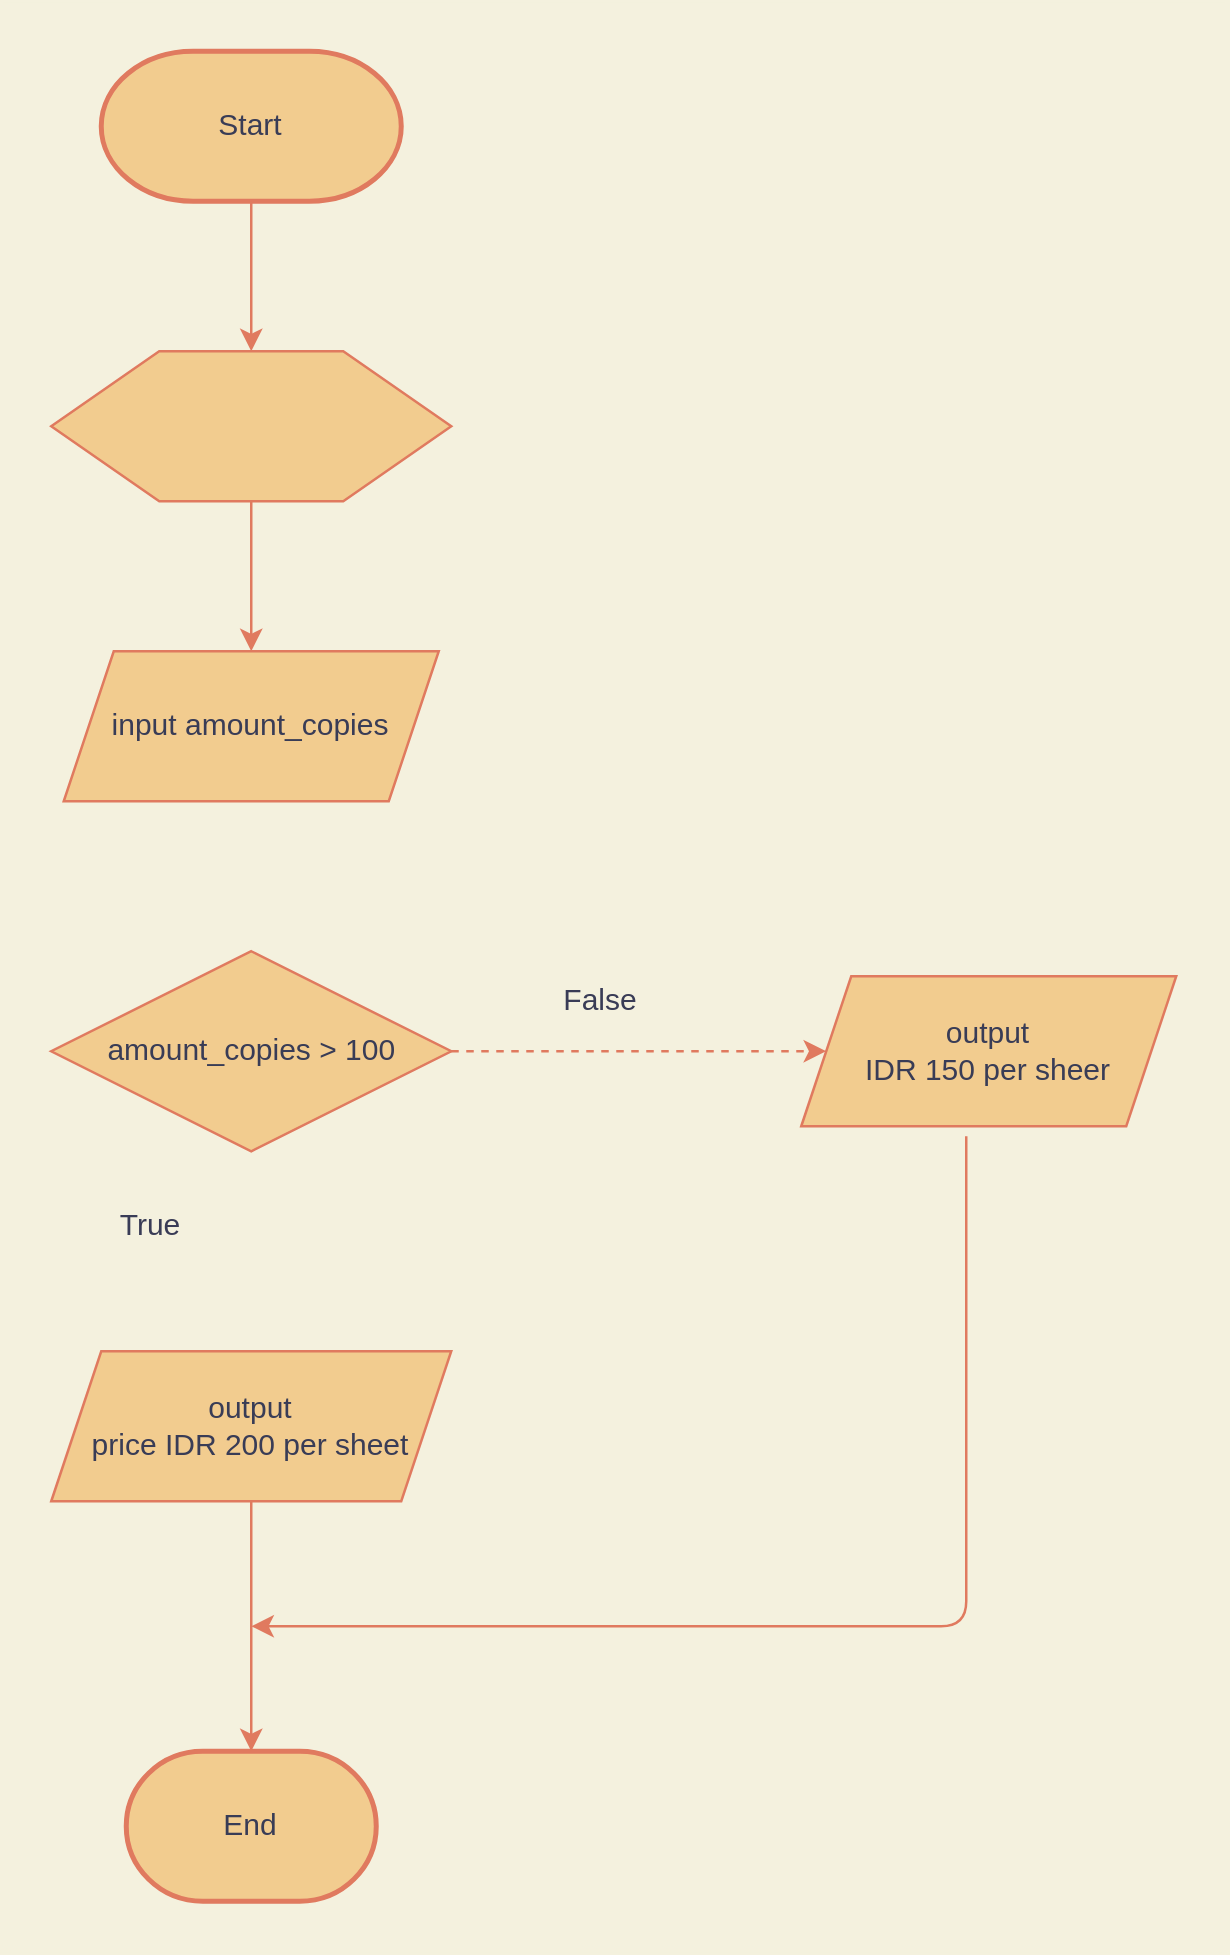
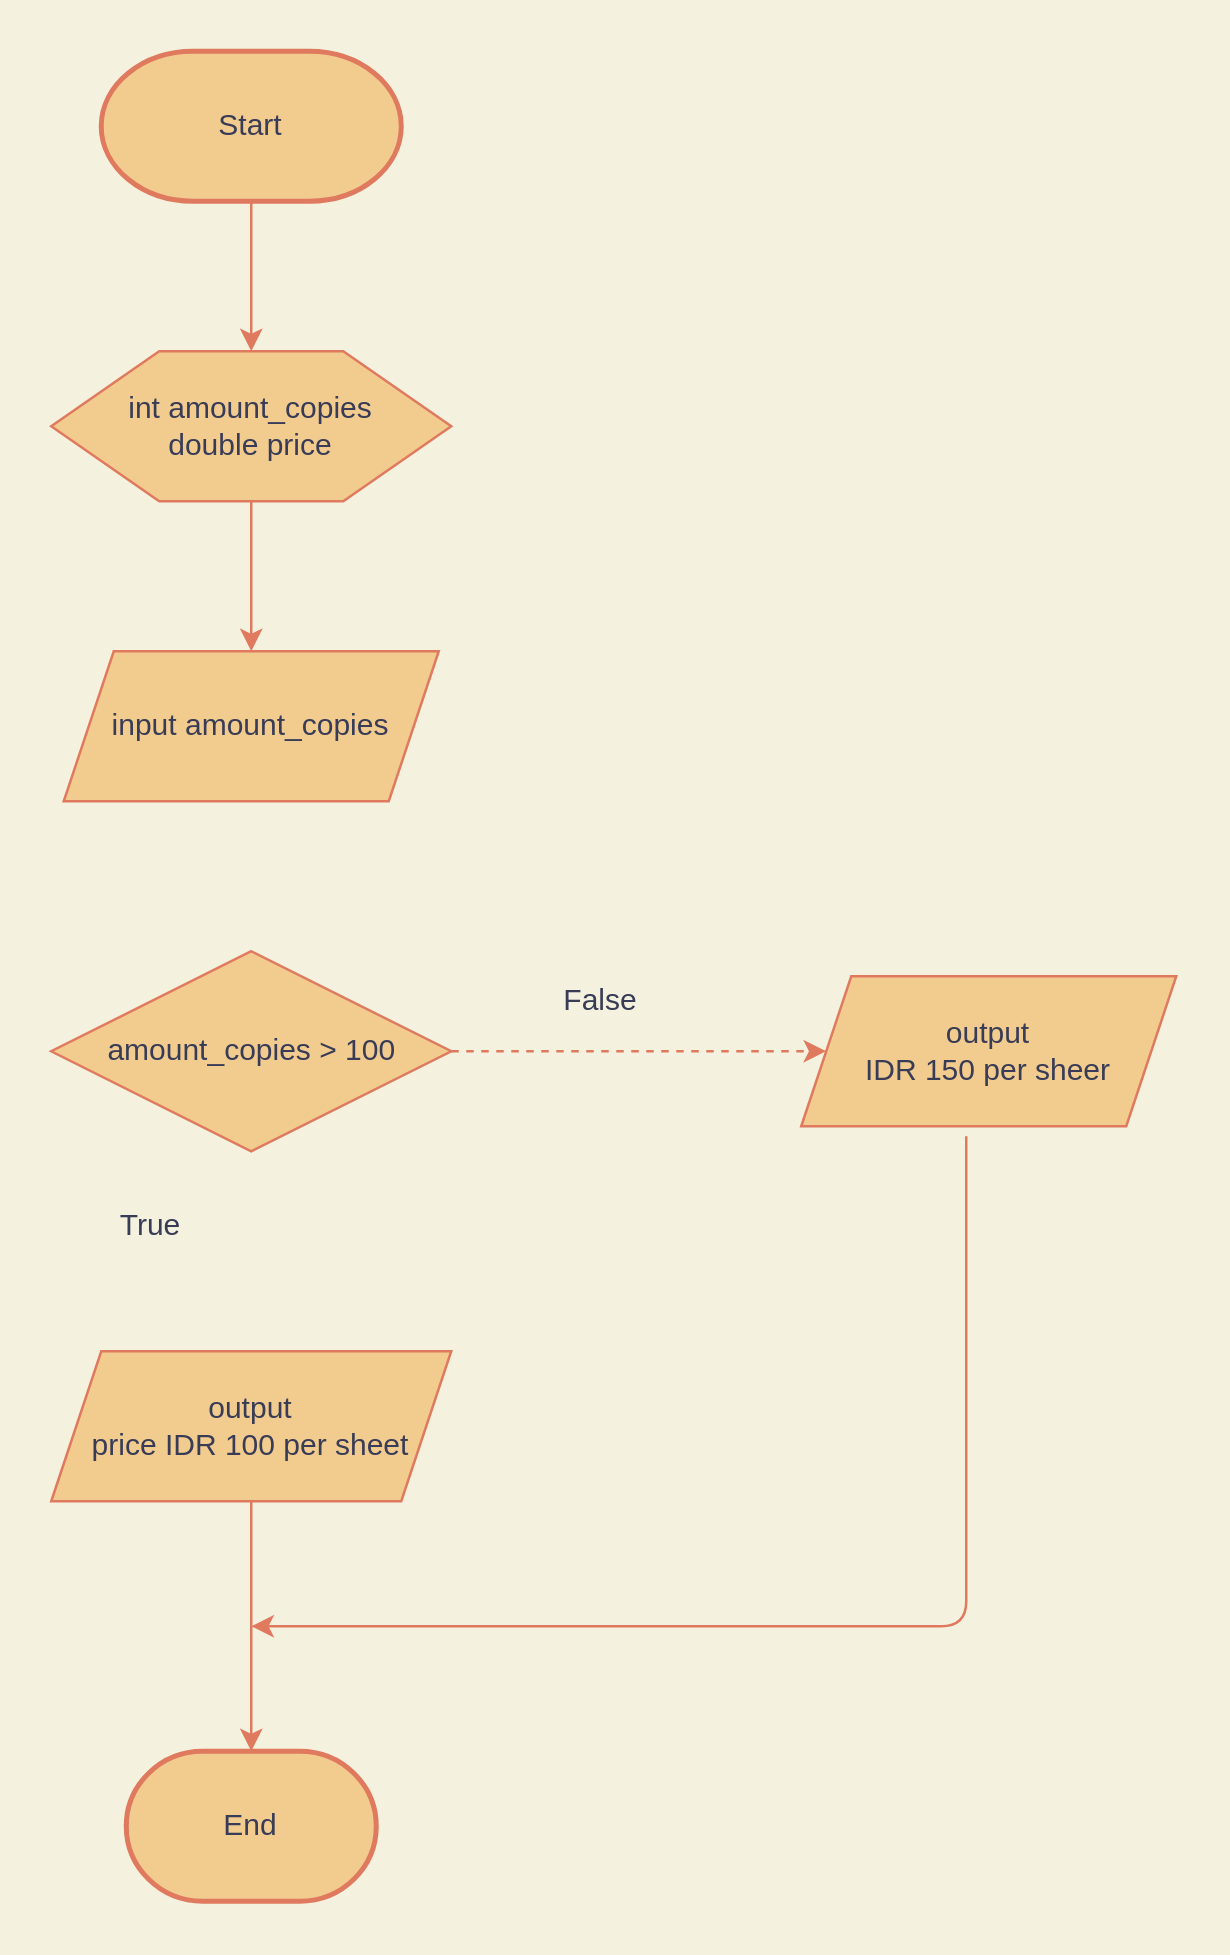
node "int amount_copies double price": added
node "output price IDR 200 per sheet": label "output price IDR 200 per sheet" -> "output price IDR 100 per sheet"
